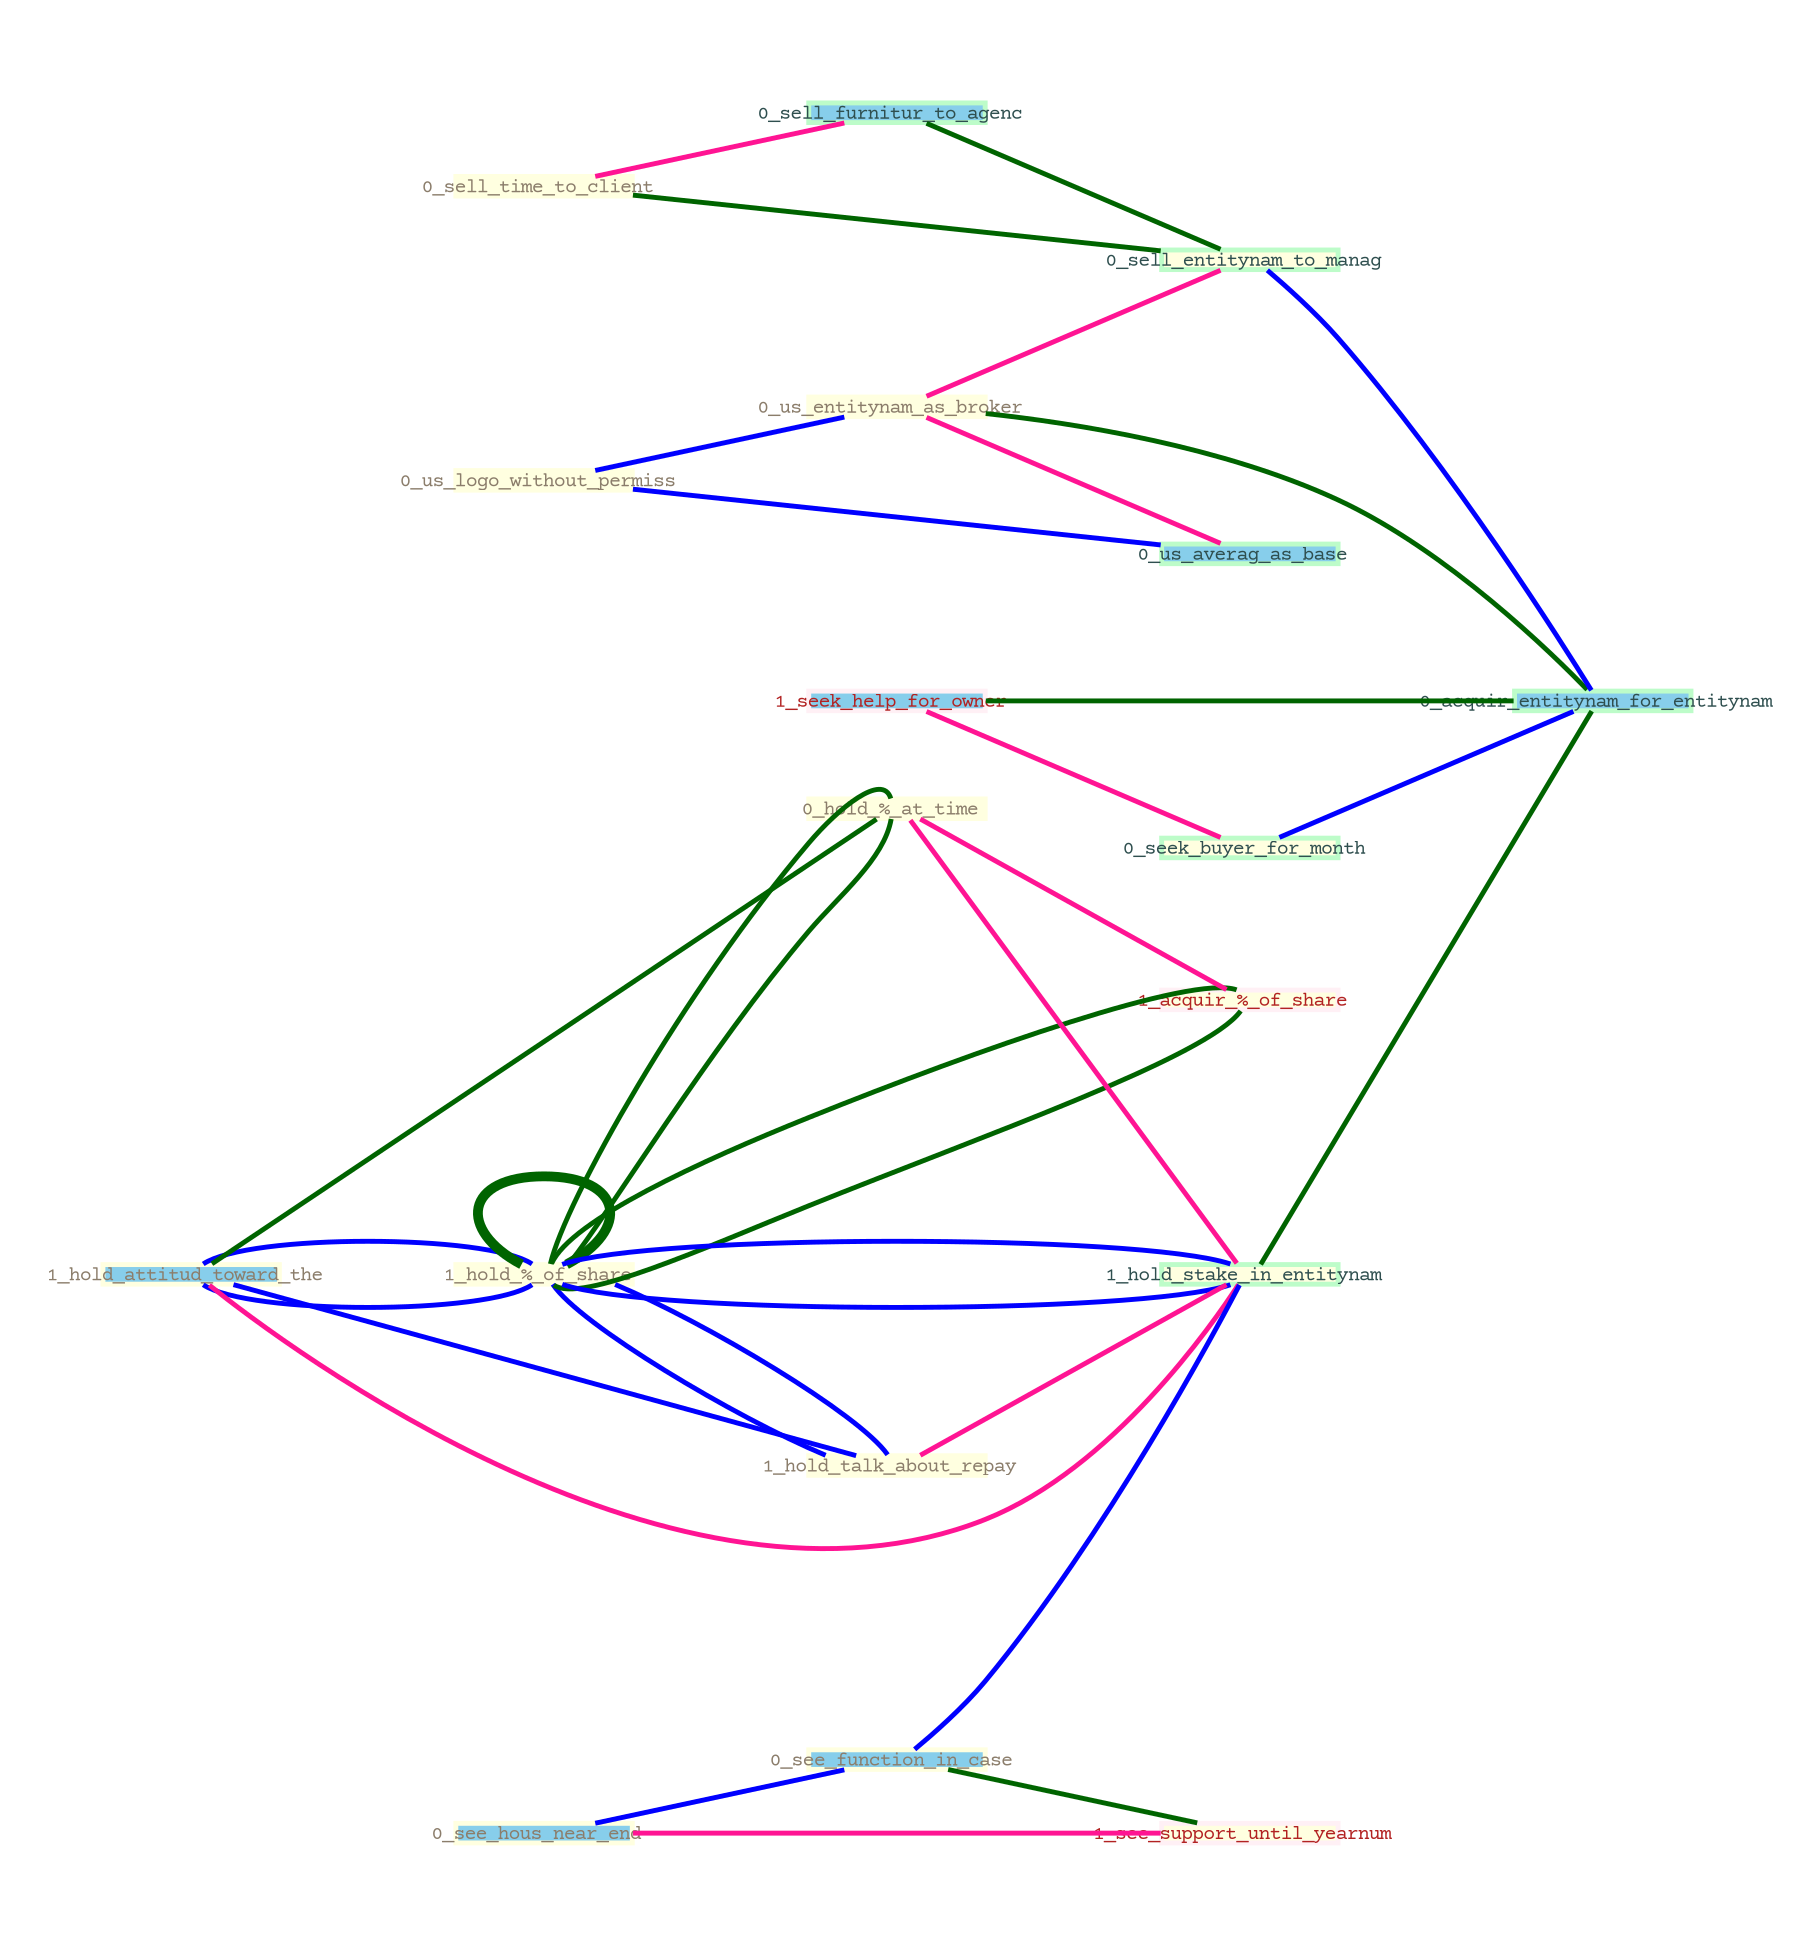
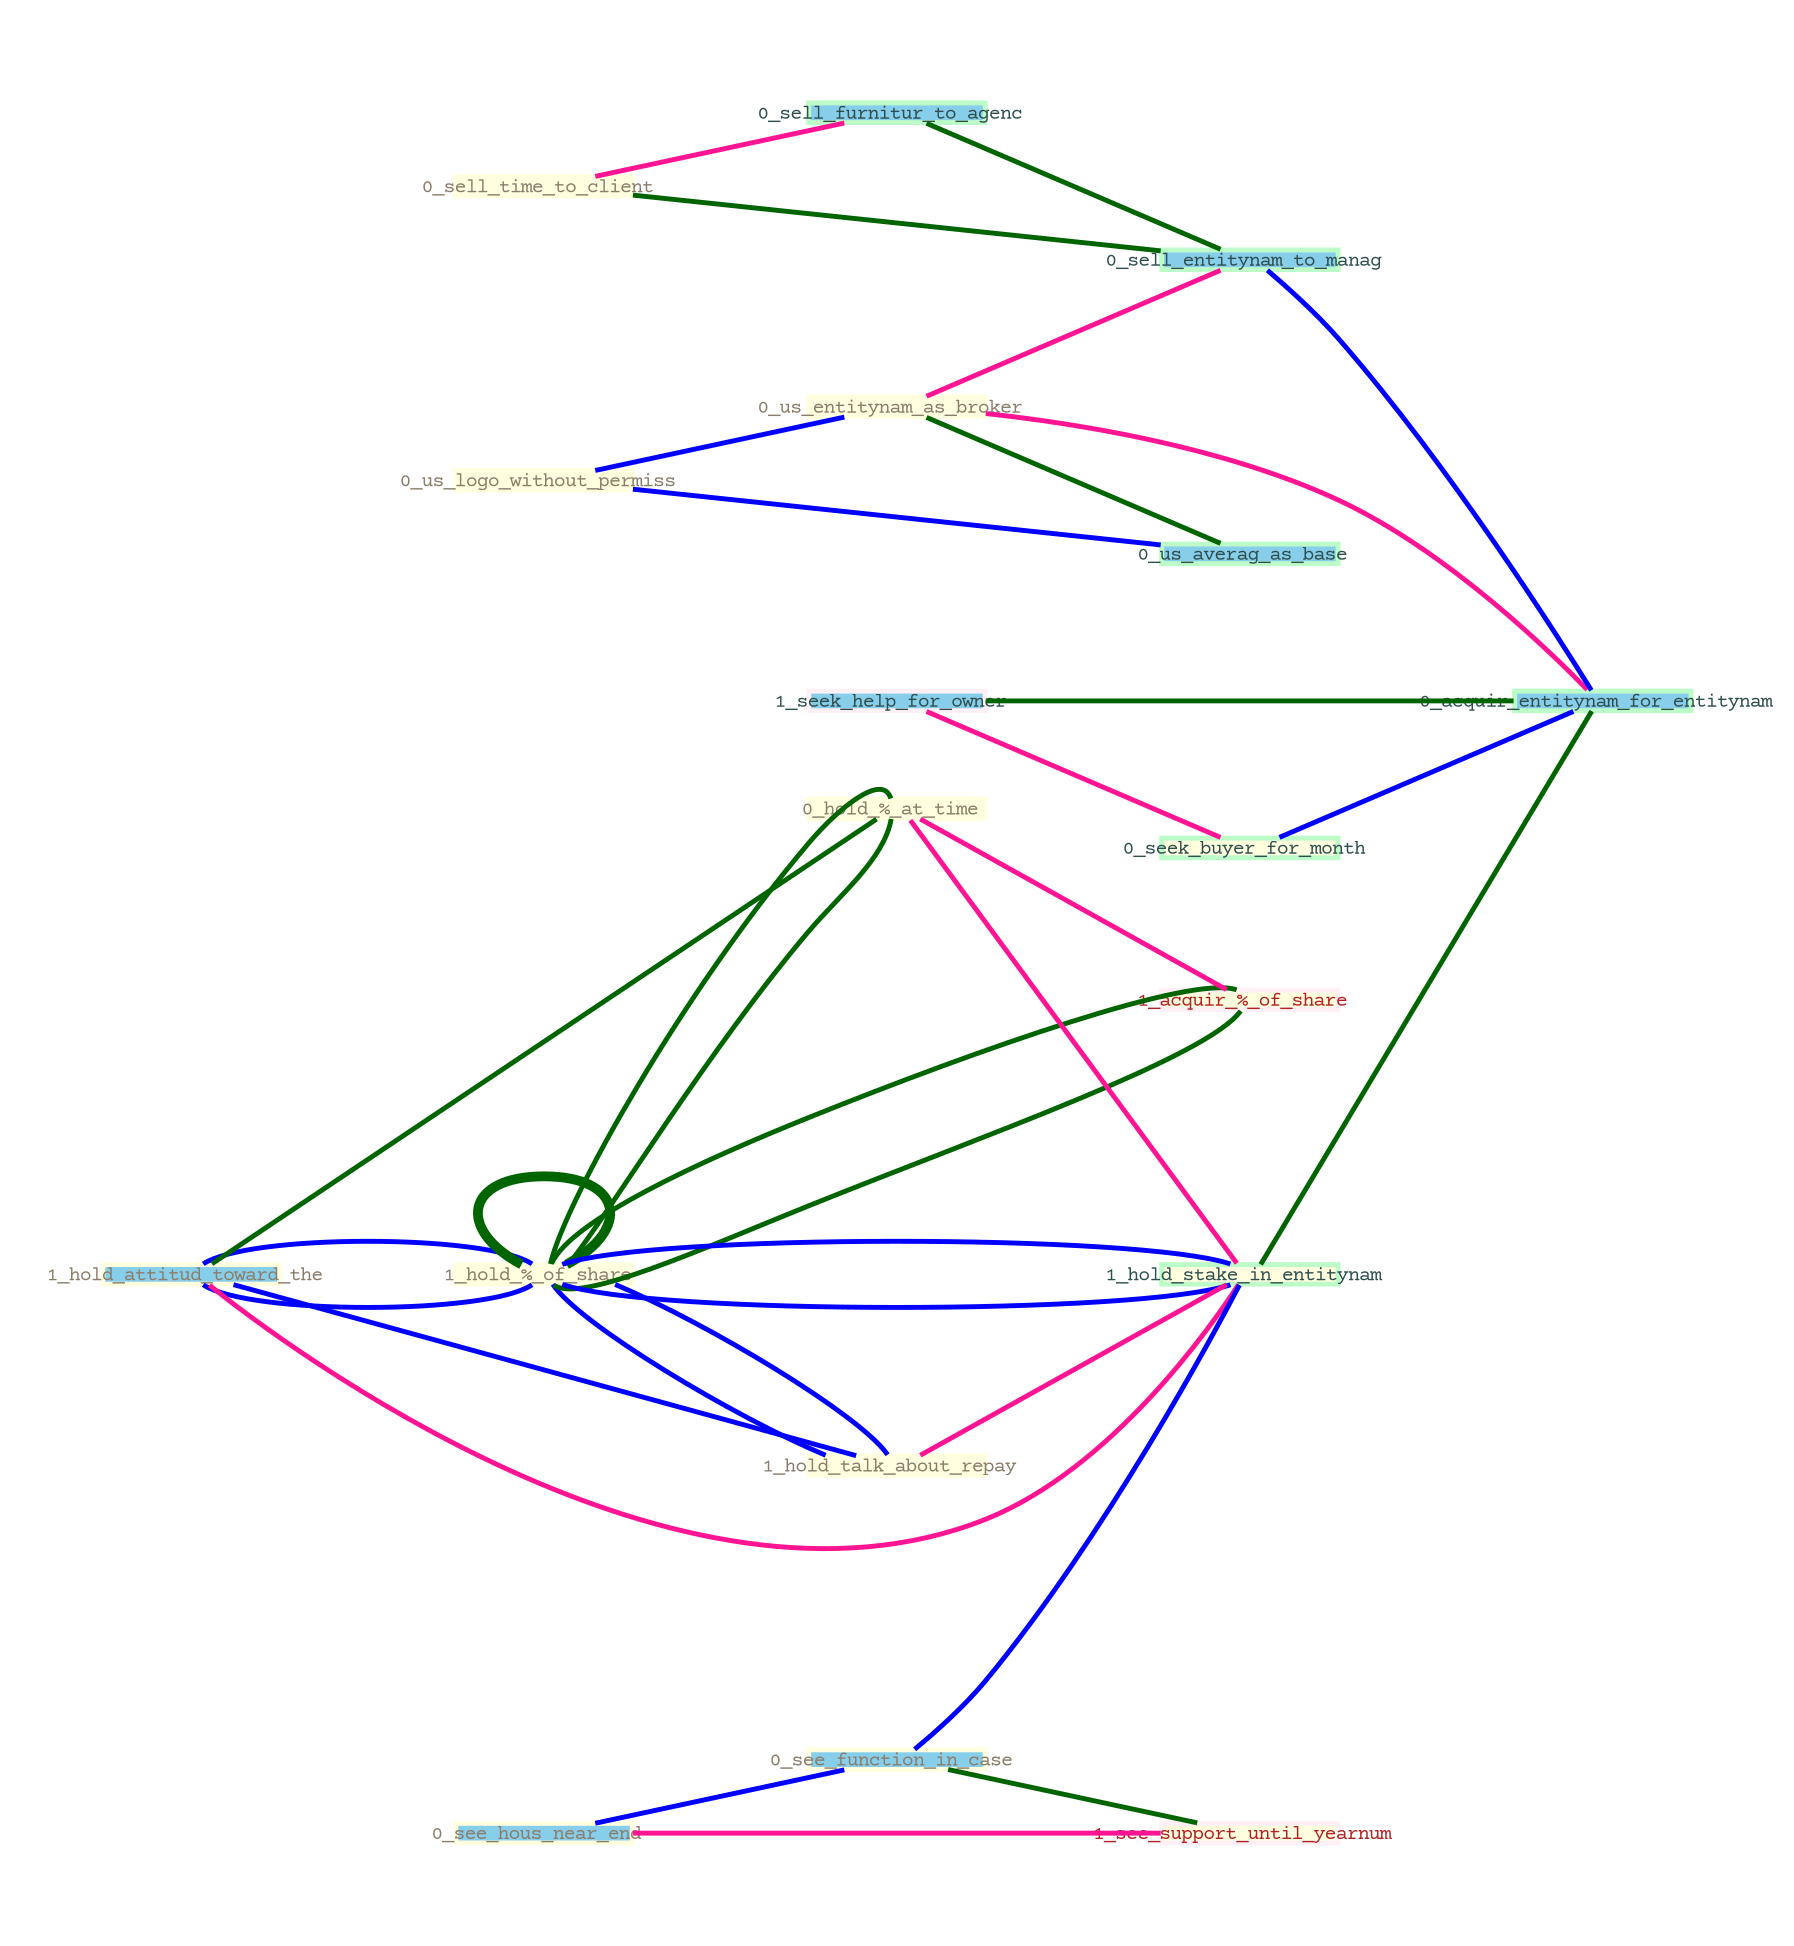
node "0_sell_entitynam_to_manag": fillcolor lightyellow -> skyblue
edge "0_us_entitynam_as_broker" -- "0_us_averag_as_base": color deeppink -> darkgreen
edge "0_us_entitynam_as_broker" -- "0_acquir_entitynam_for_entitynam": color darkgreen -> deeppink
node "1_seek_help_for_owner": fontcolor #b22222 -> #2f4f4f
